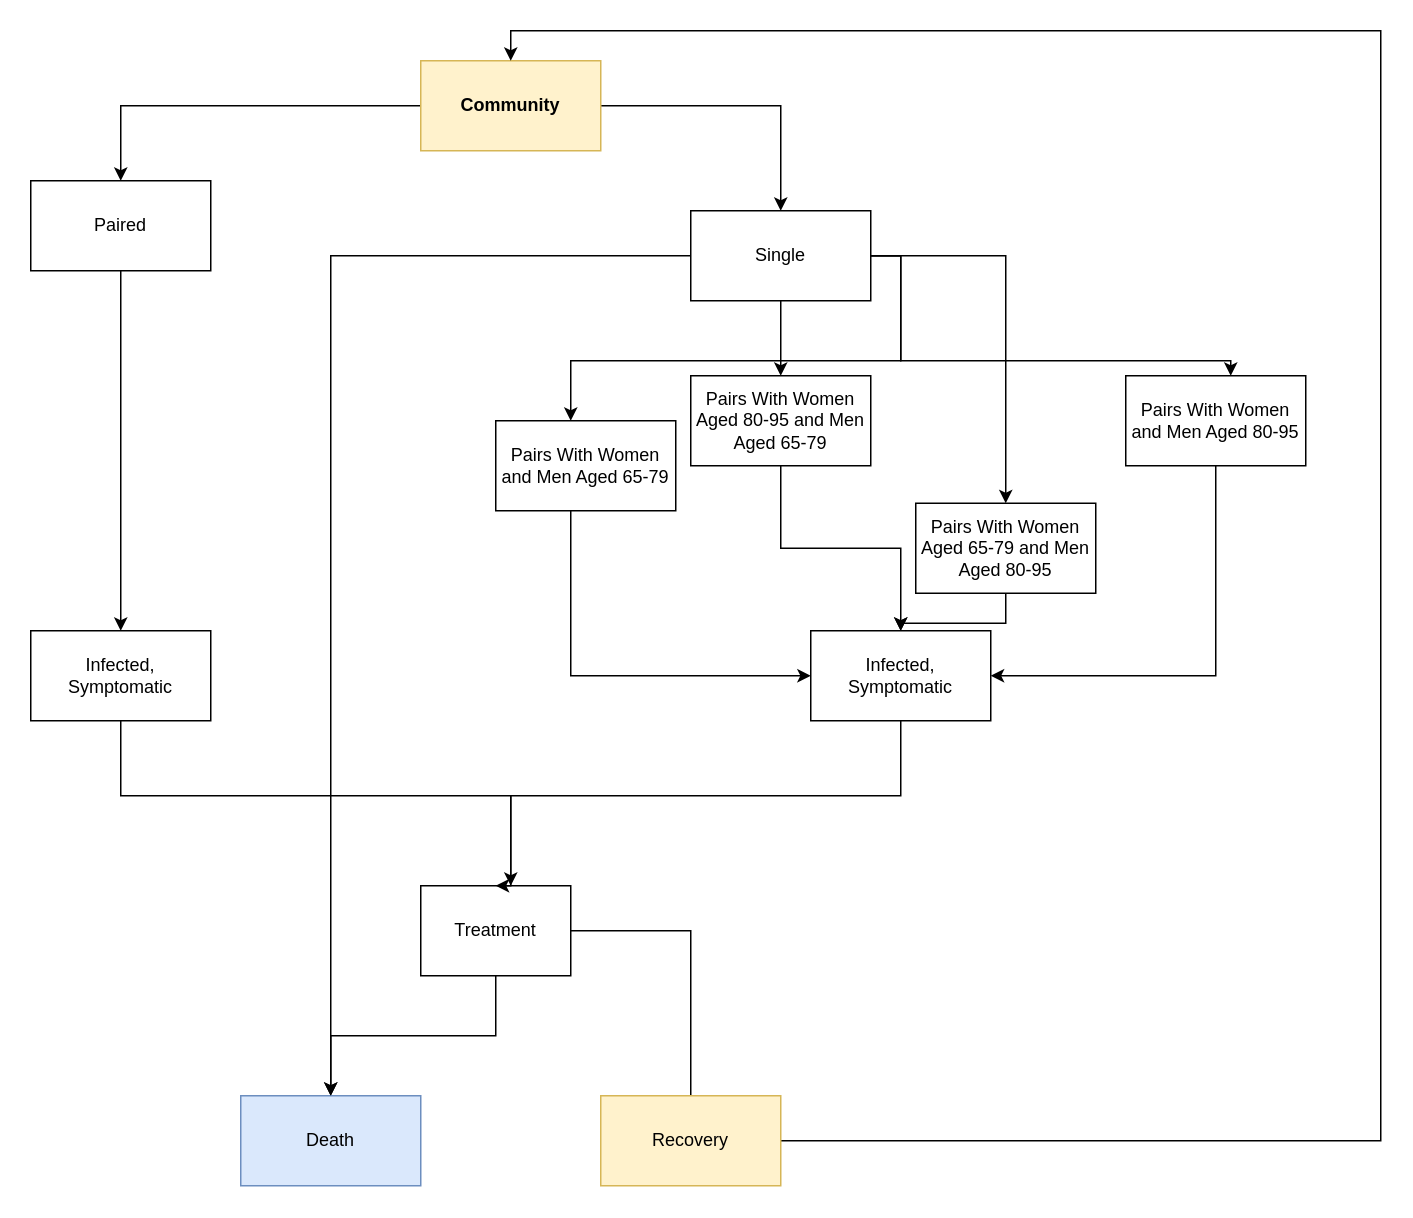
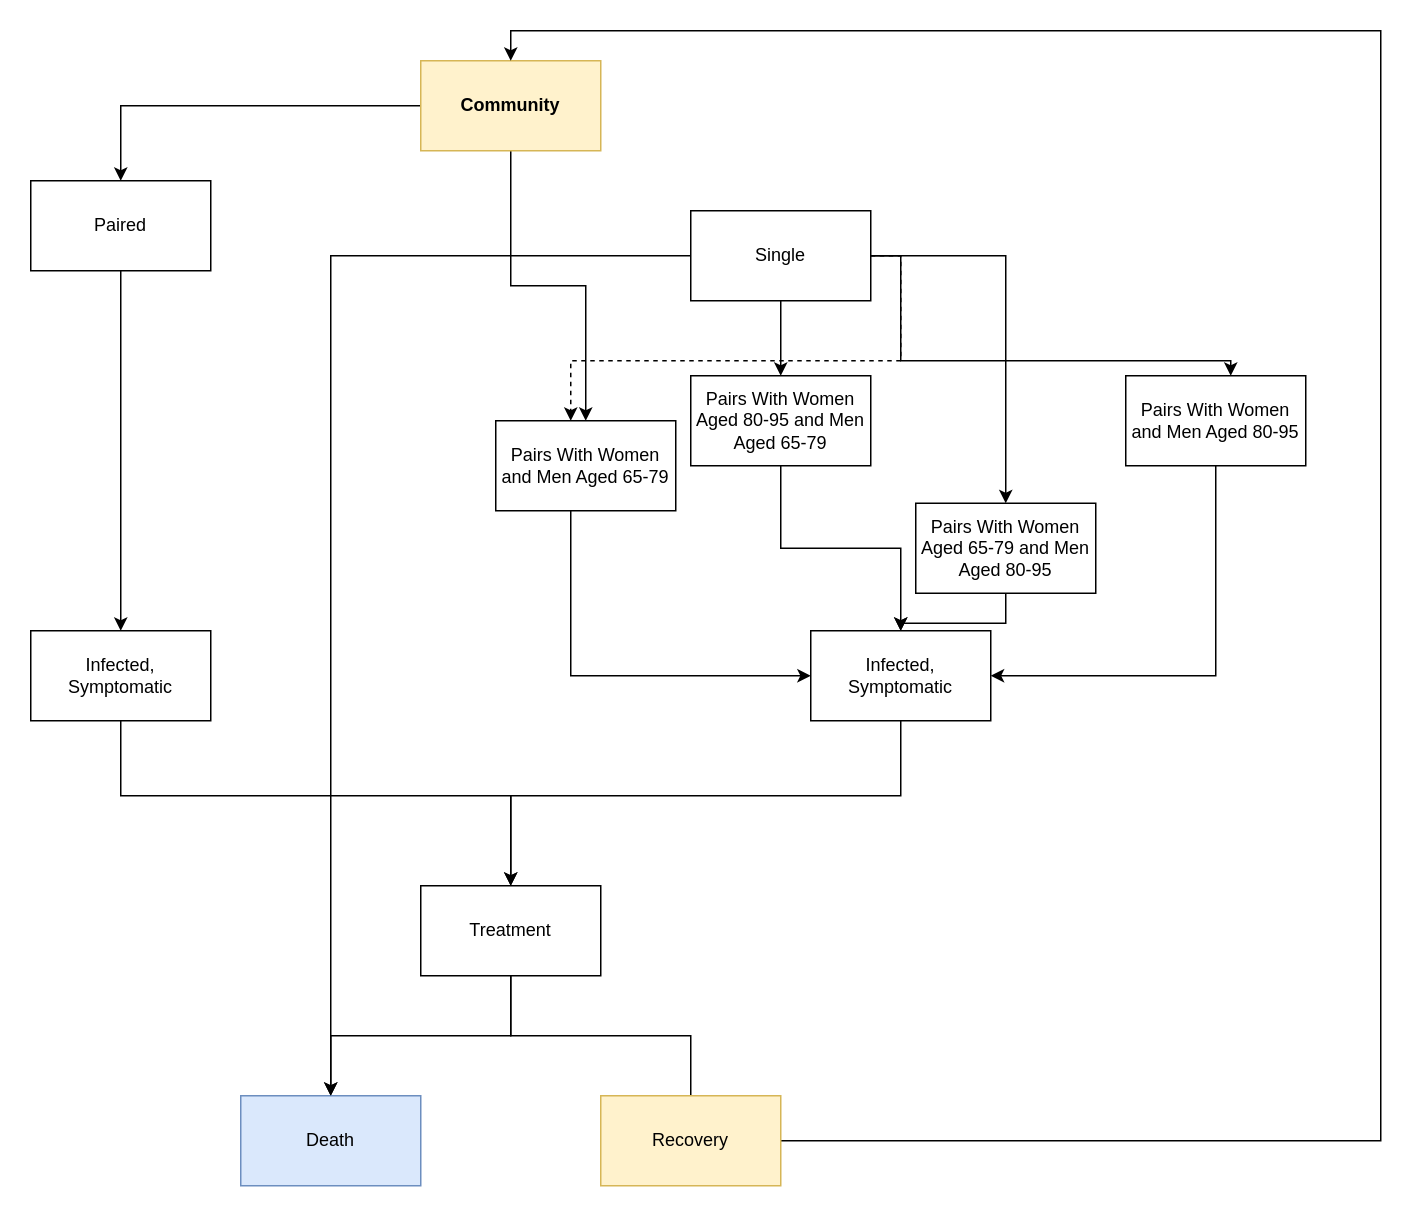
edge "Community" -> "Single": now "Community" -> "Pairs With Women and Men Aged 65-79"
edge "Single" -> "Pairs With Women and Men Aged 65-79": style solid -> dashed
node "Treatment": size 150x90 -> 180x90
